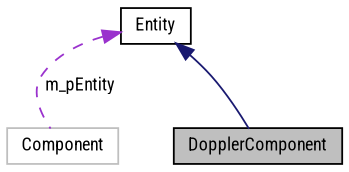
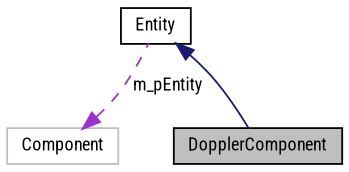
edge "Component" -> "Entity": reversed
